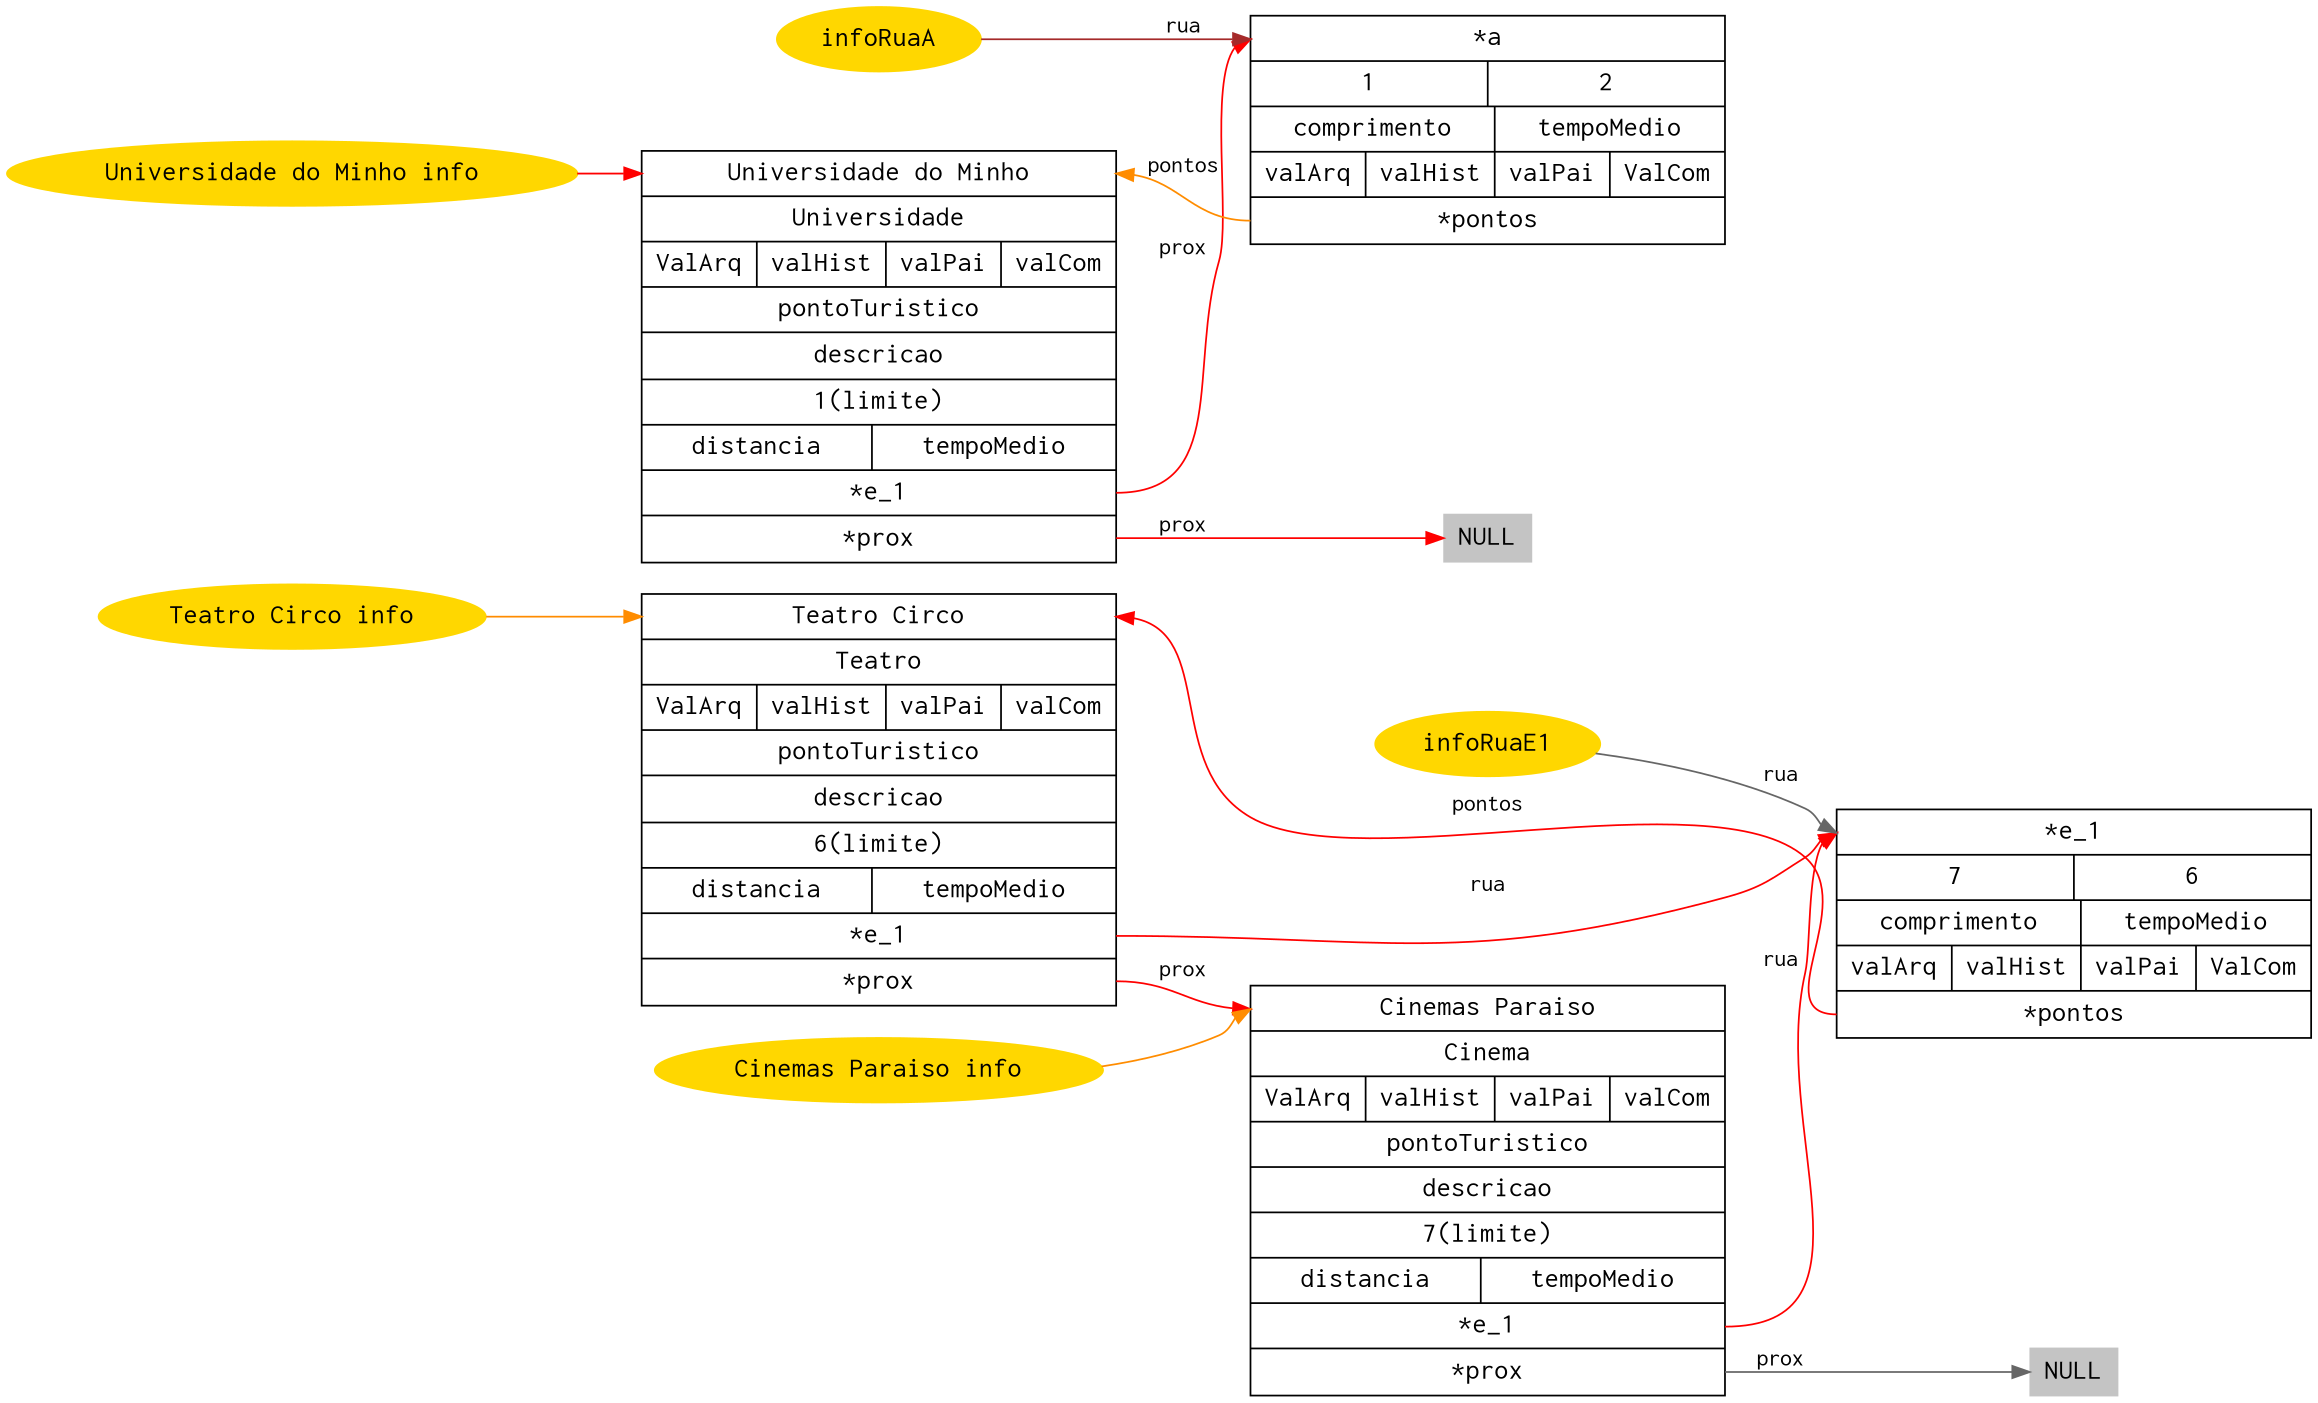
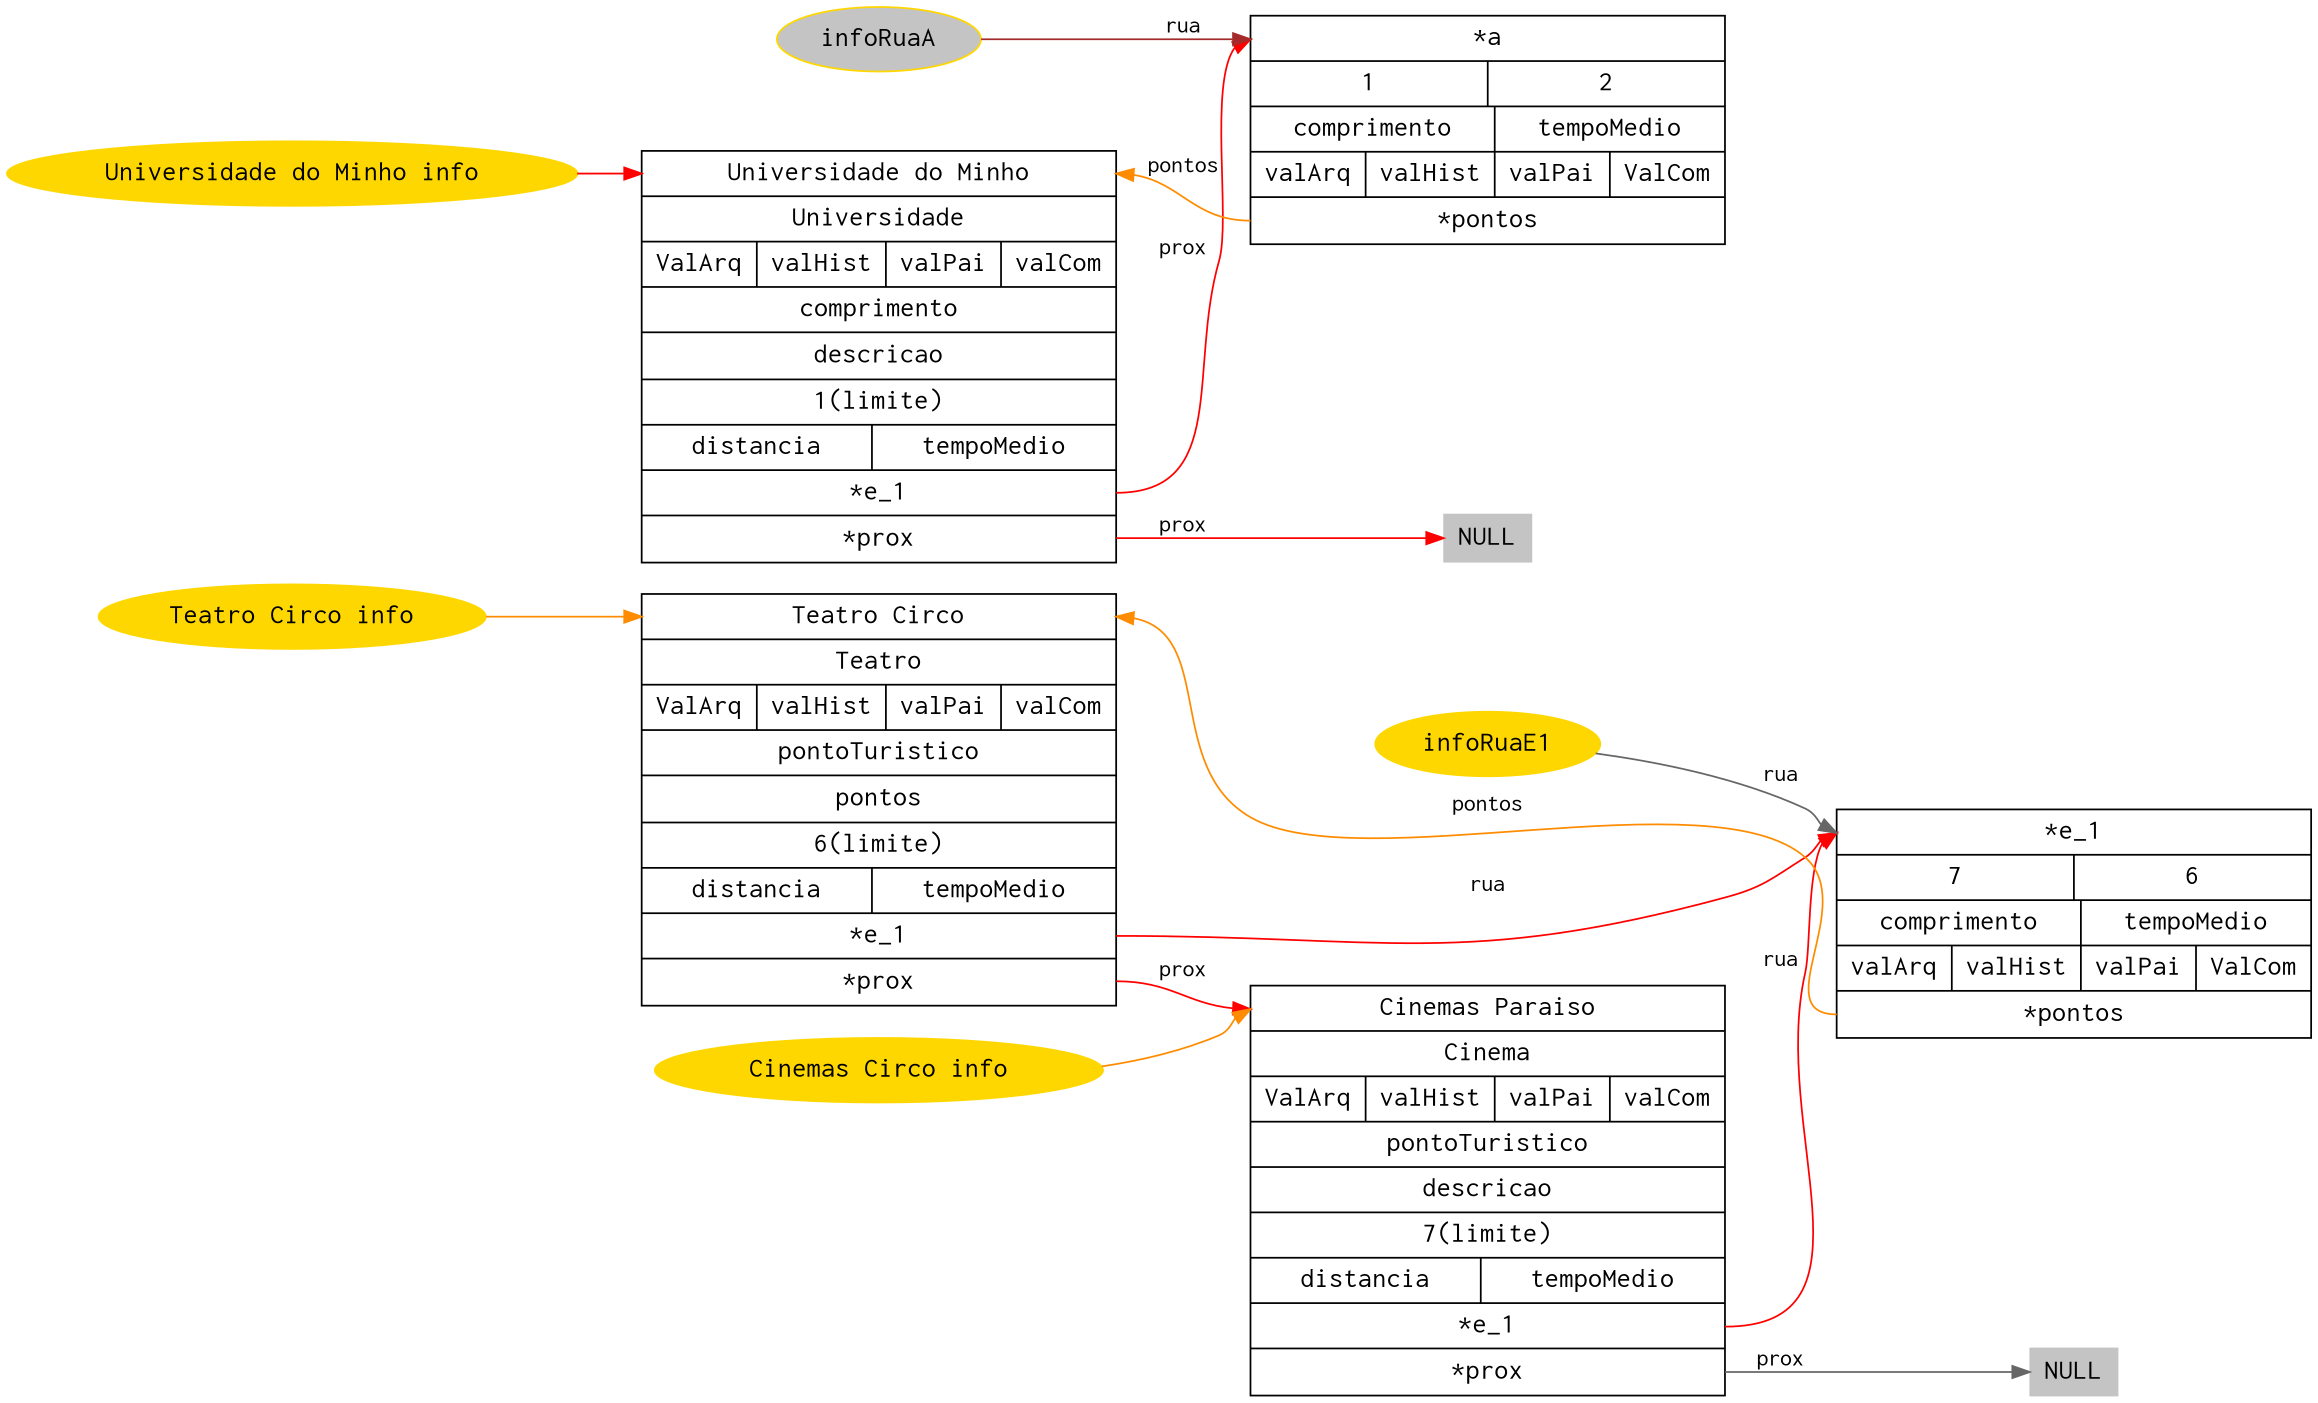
node "infoRuaA": fillcolor gold -> gray77
node "Universidade do Minho": text "pontoTuristico" -> "comprimento"
node "Teatro Circo": text "descricao" -> "pontos"
edge "*e_1" -> "Teatro Circo": color red -> darkorange
node "Cinemas Paraiso info": label "Cinemas Paraiso info" -> "Cinemas Circo info"
